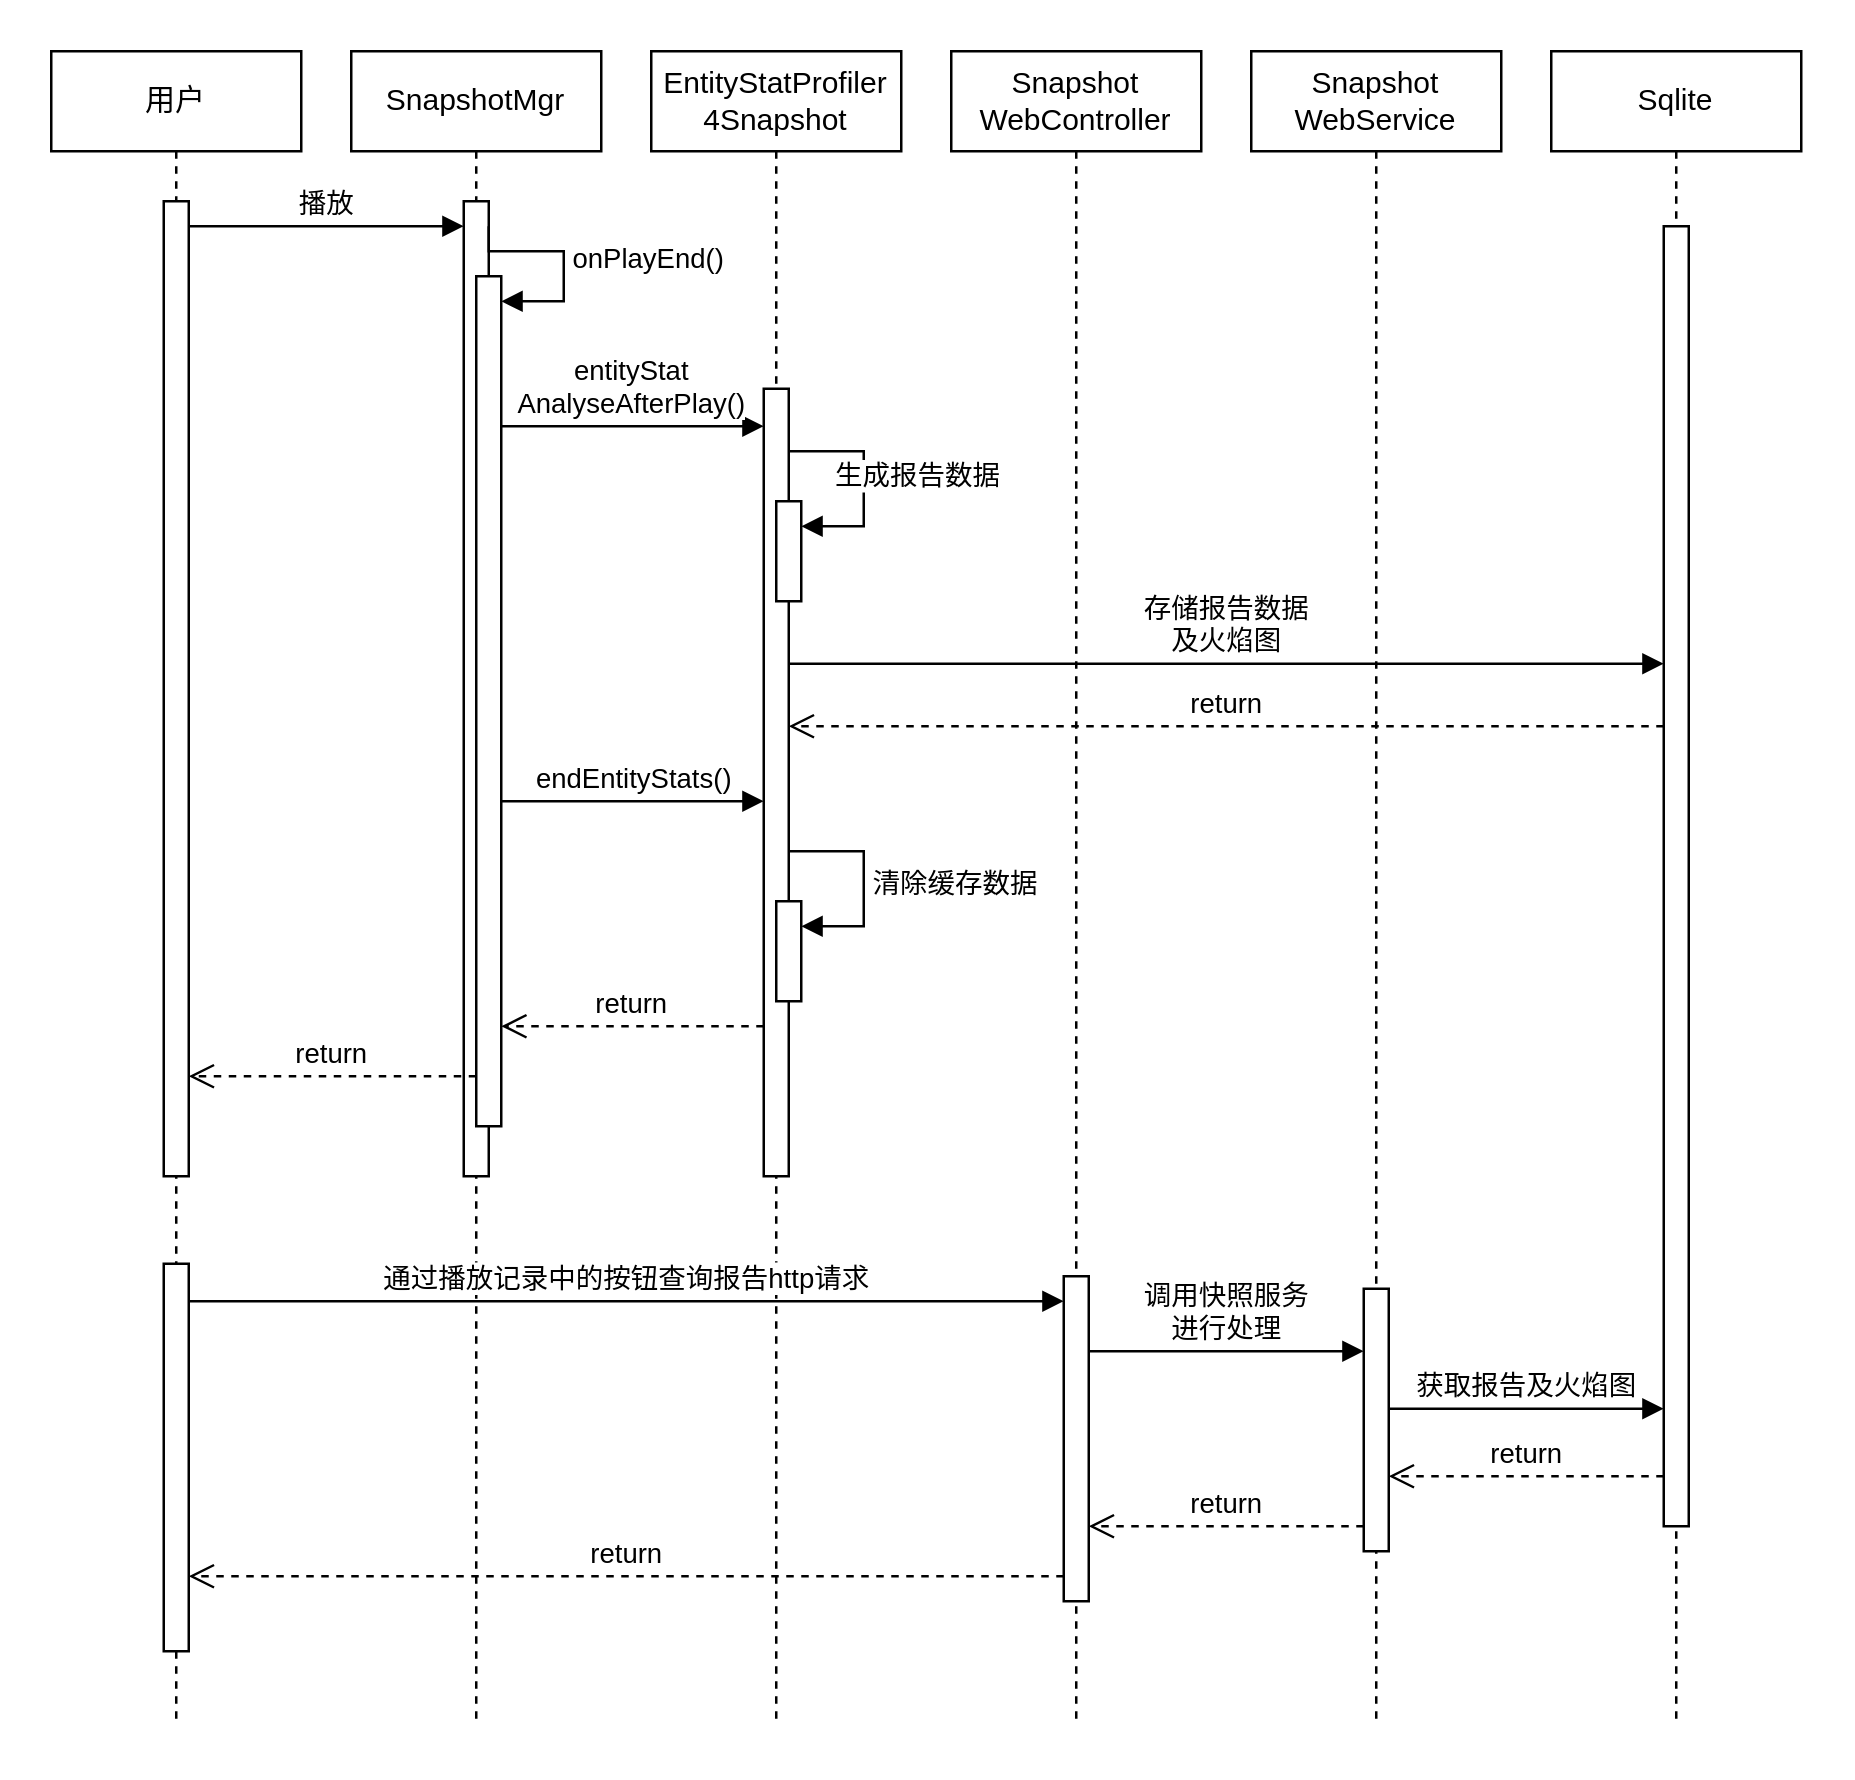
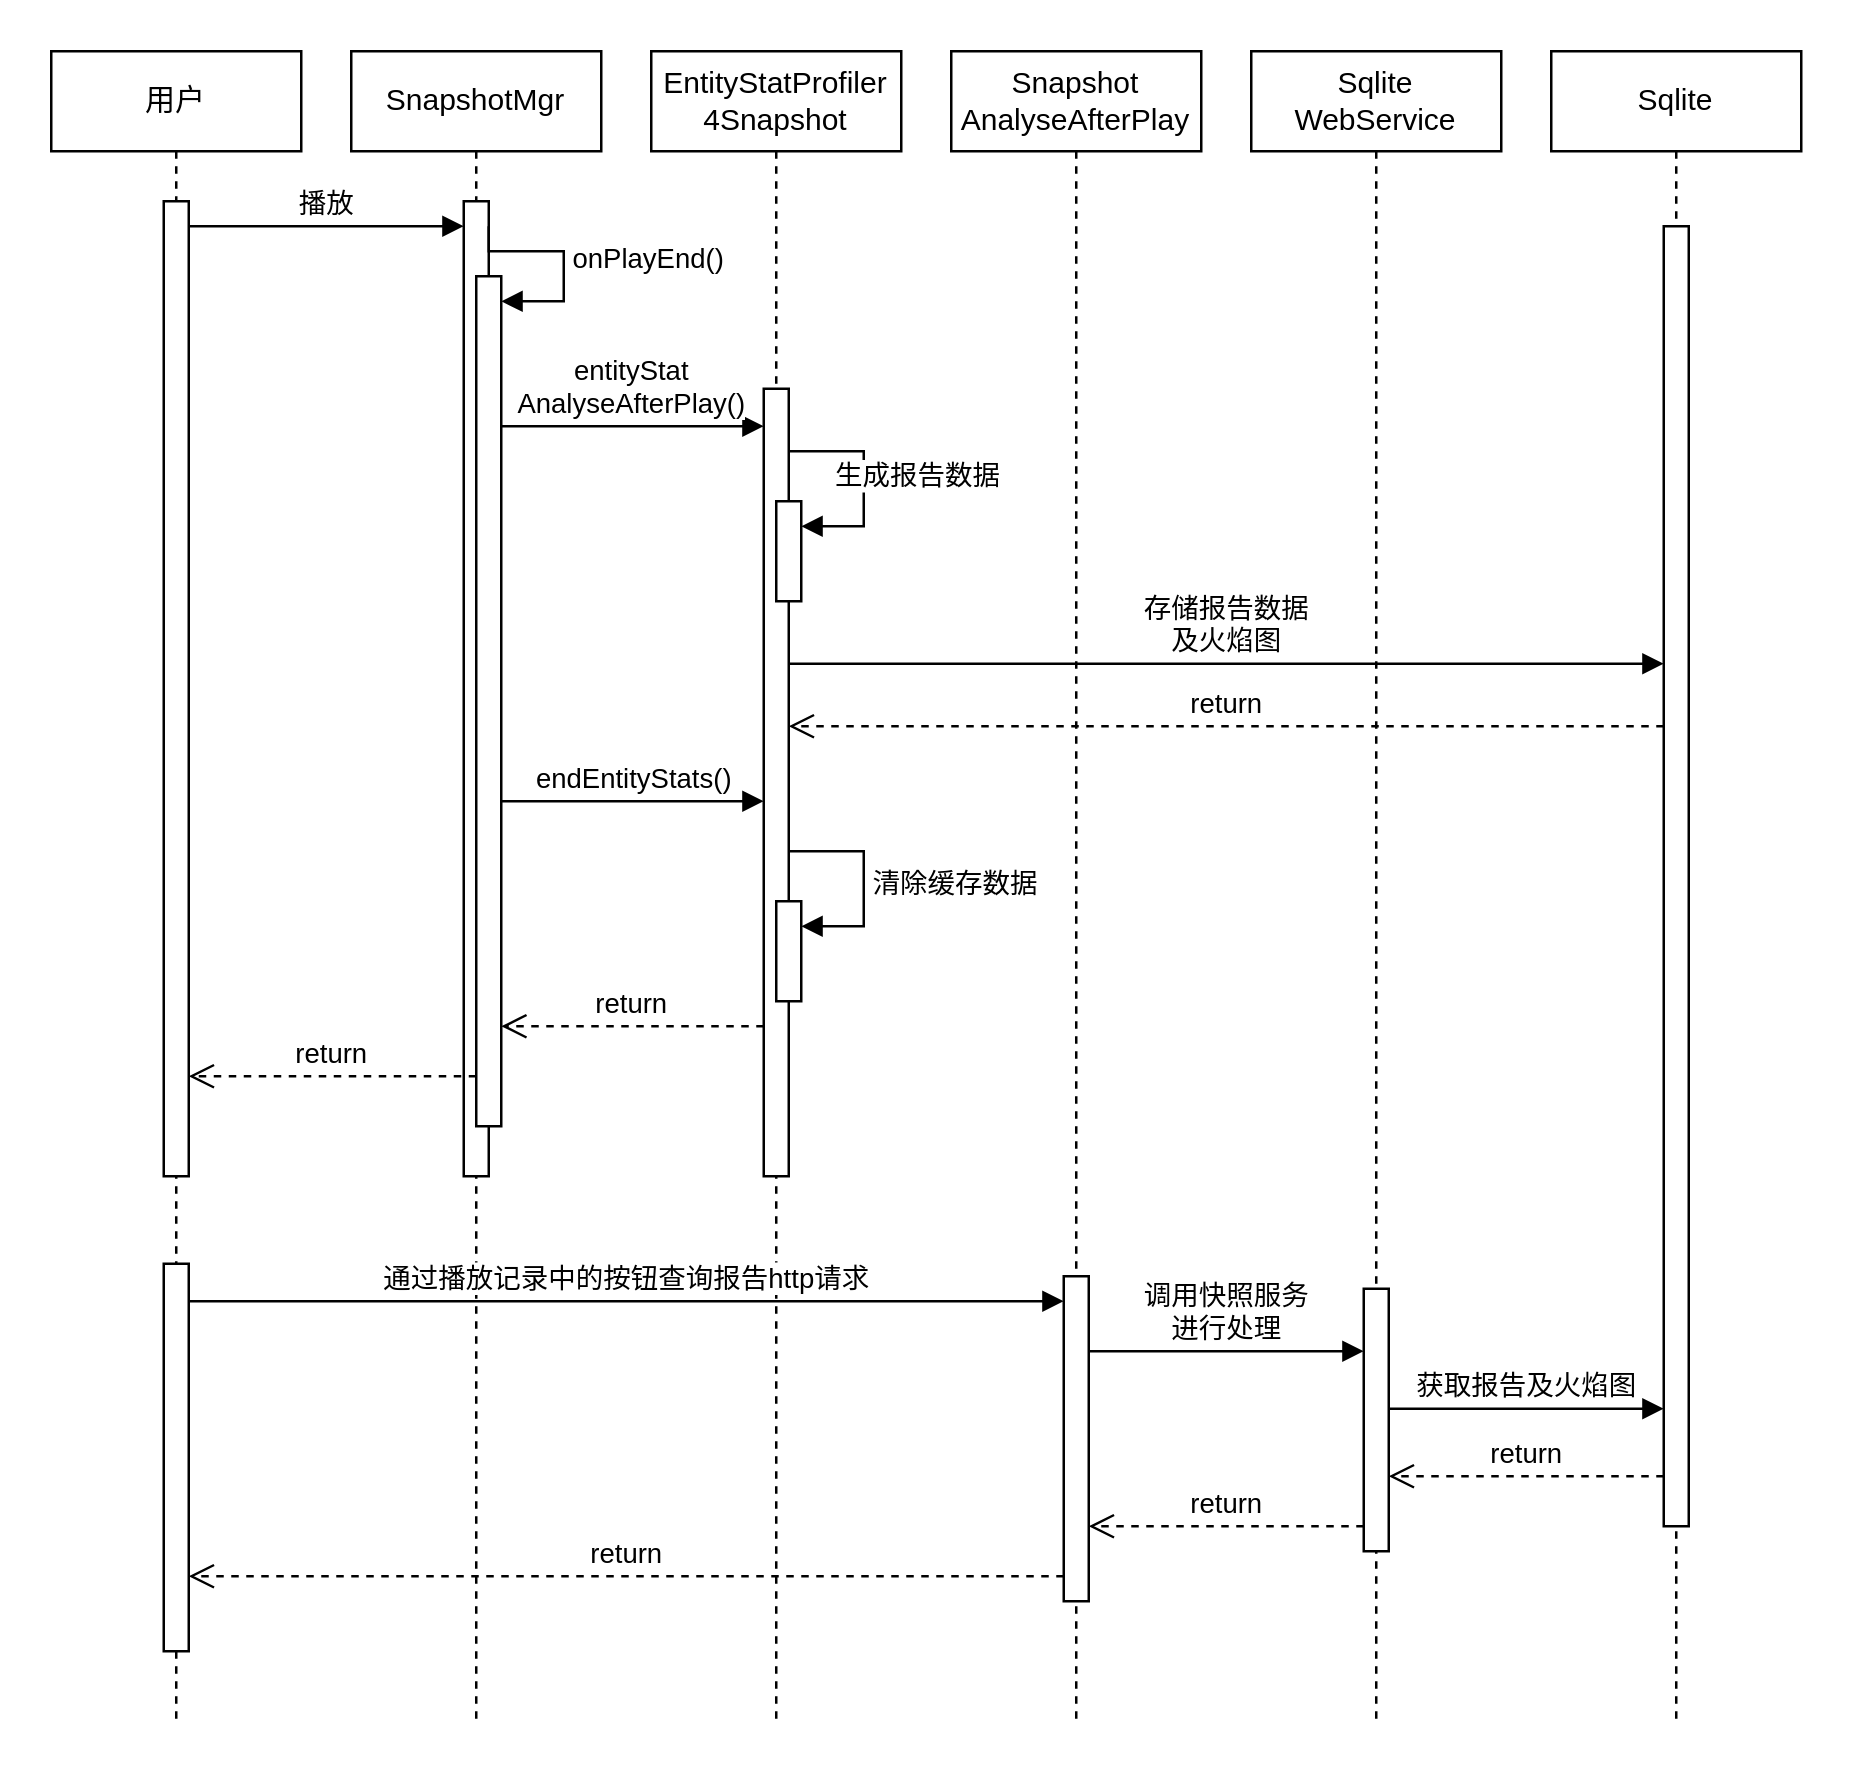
node "Snapshot WebController": label "Snapshot WebController" -> "Snapshot AnalyseAfterPlay"
node "Snapshot WebService": label "Snapshot WebService" -> "Sqlite WebService"
